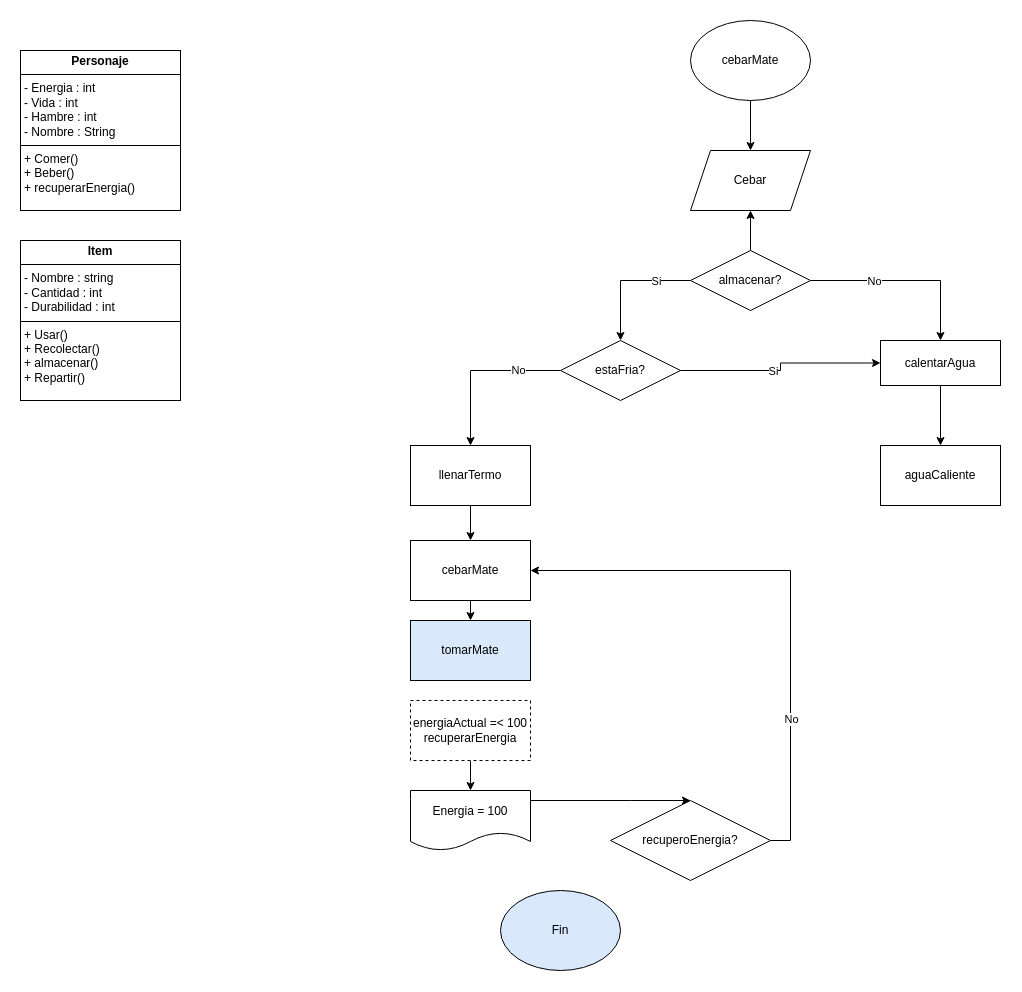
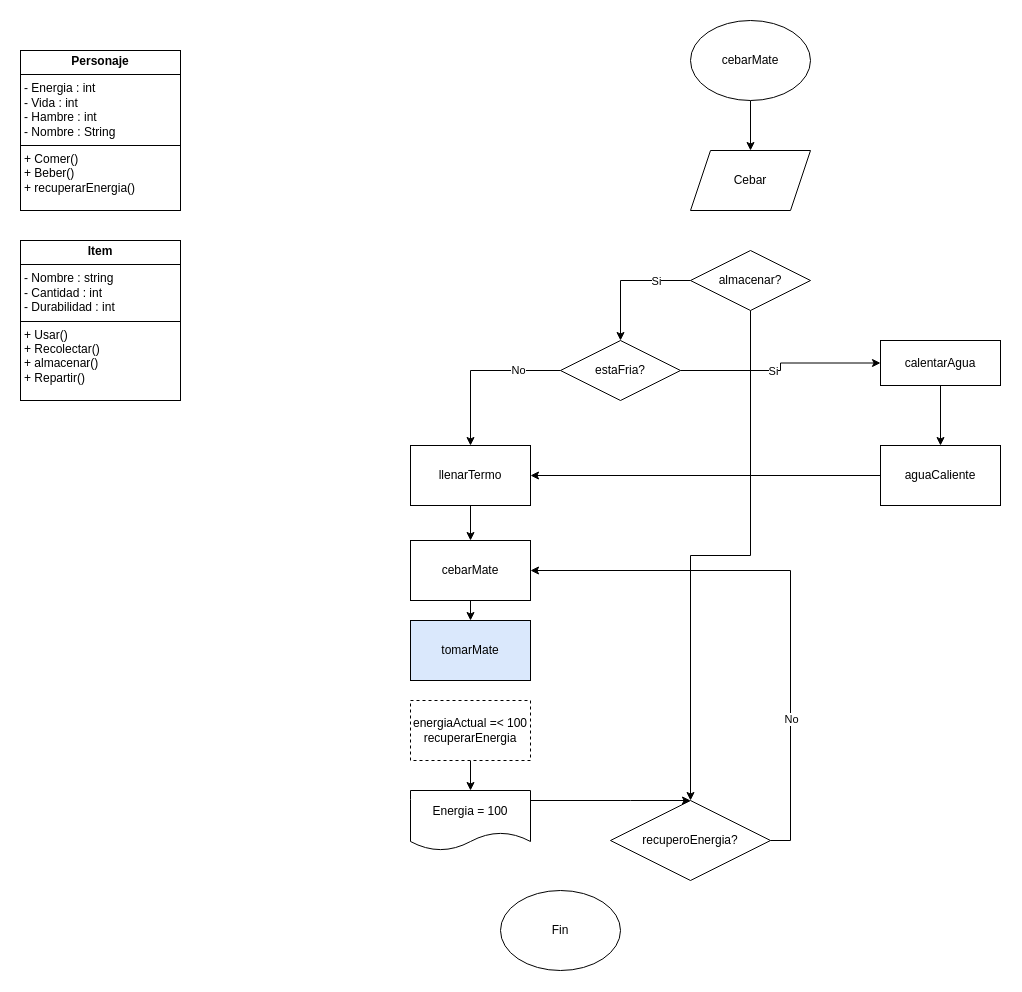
edge "almacenar?" -> "Cebar": now "almacenar?" -> "recuperoEnergia?"
edge "almacenar?" -> "calentarAgua": removed, label "No"
edge "aguaCaliente" -> "llenarTermo": added
node "Fin": fillcolor #dae8fc -> #ffffff
